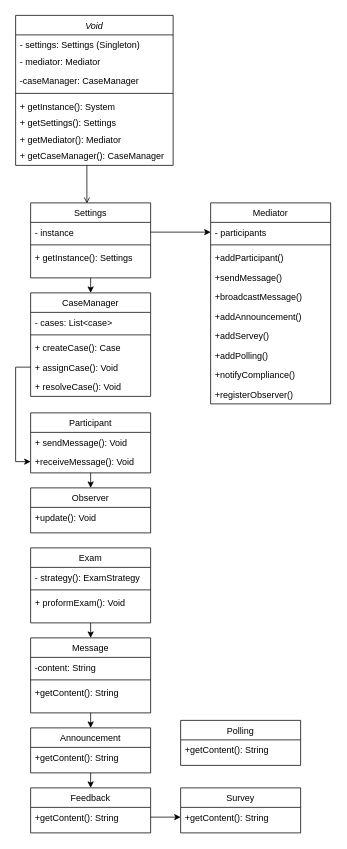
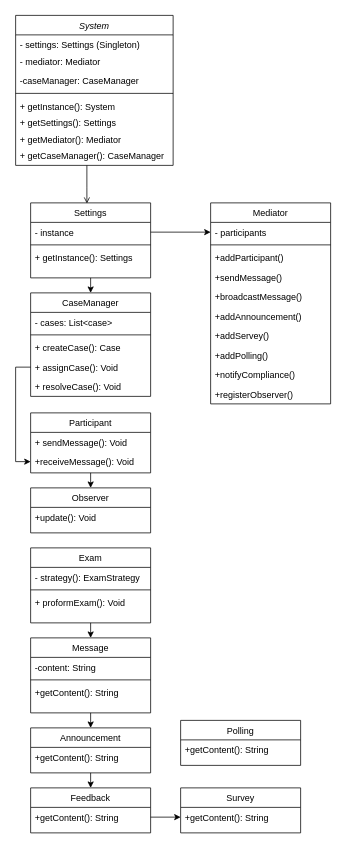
node "Void": label "Void" -> "System"
